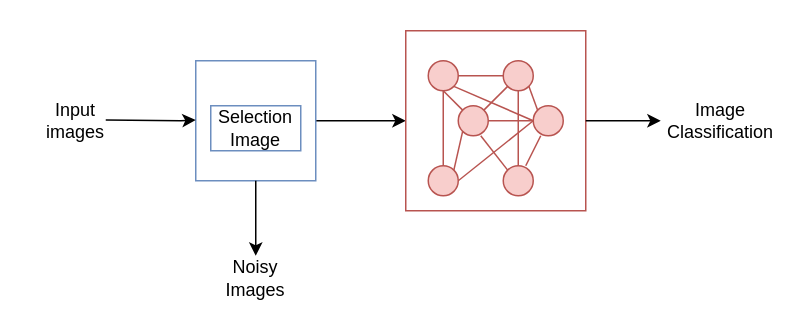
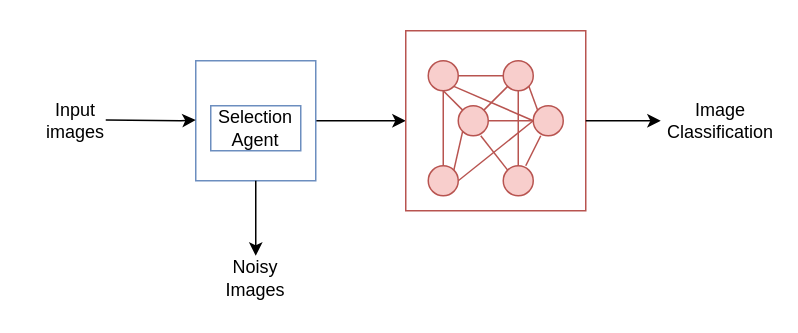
node "Selection Image": label "Selection Image" -> "Selection Agent"
